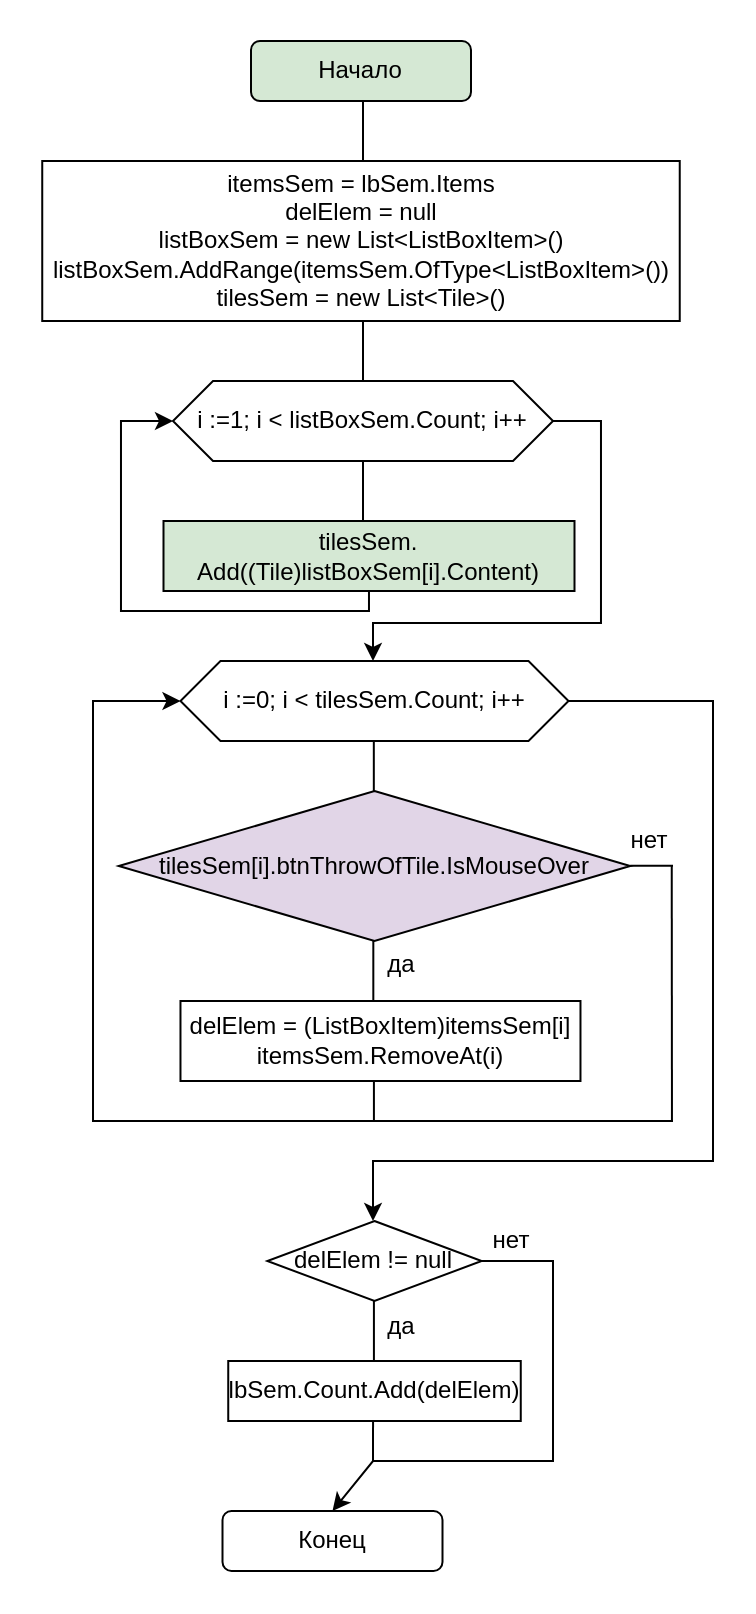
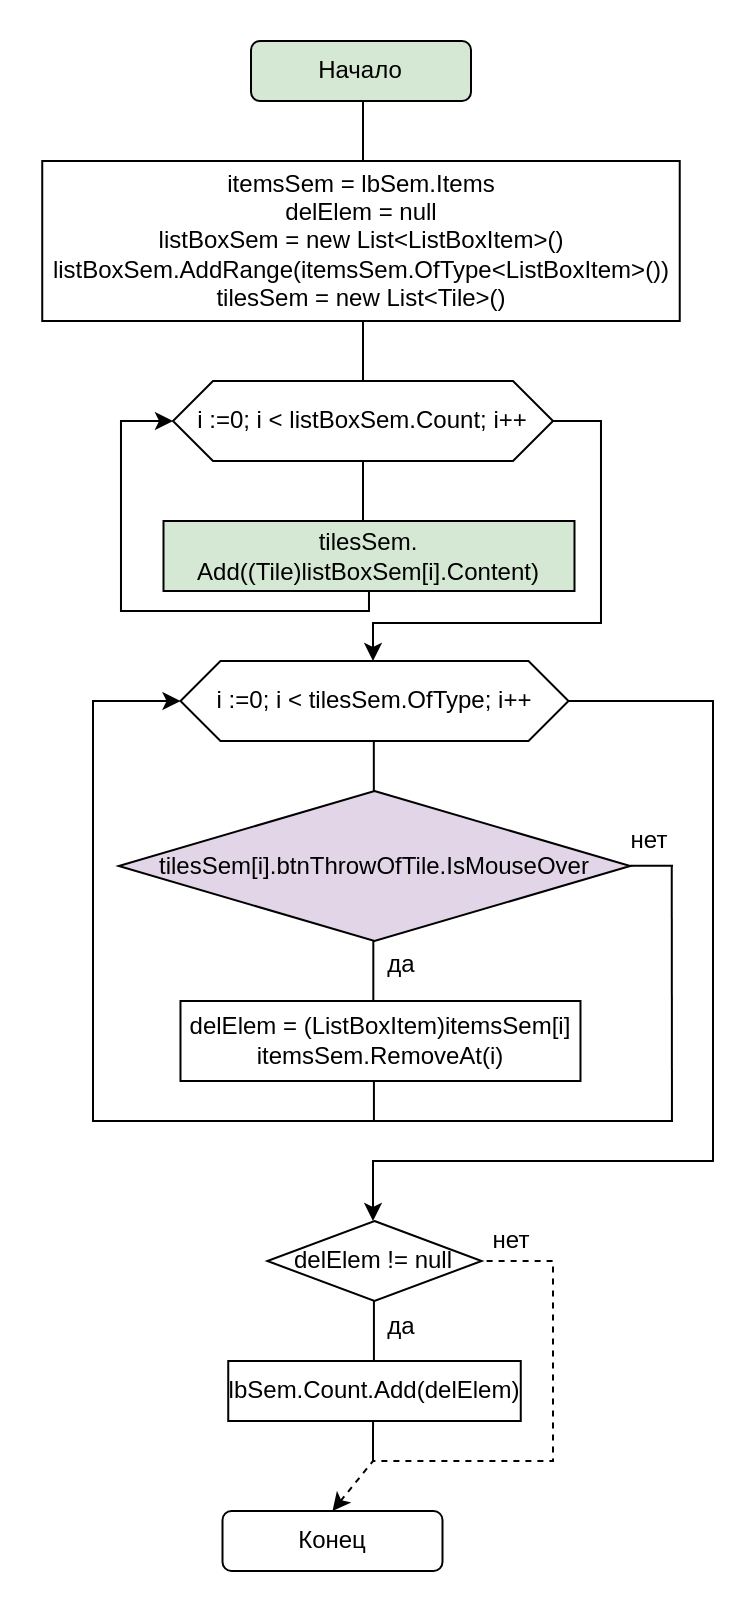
node "i :=1; i < listBoxSem.Count; i++": label "i :=1; i < listBoxSem.Count; i++" -> "i :=0; i < listBoxSem.Count; i++"
node "i :=0; i < tilesSem.Count; i++": label "i :=0; i < tilesSem.Count; i++" -> "i :=0; i < tilesSem.OfType; i++"
edge "delElem != null" -> "Конец": style solid -> dashed
